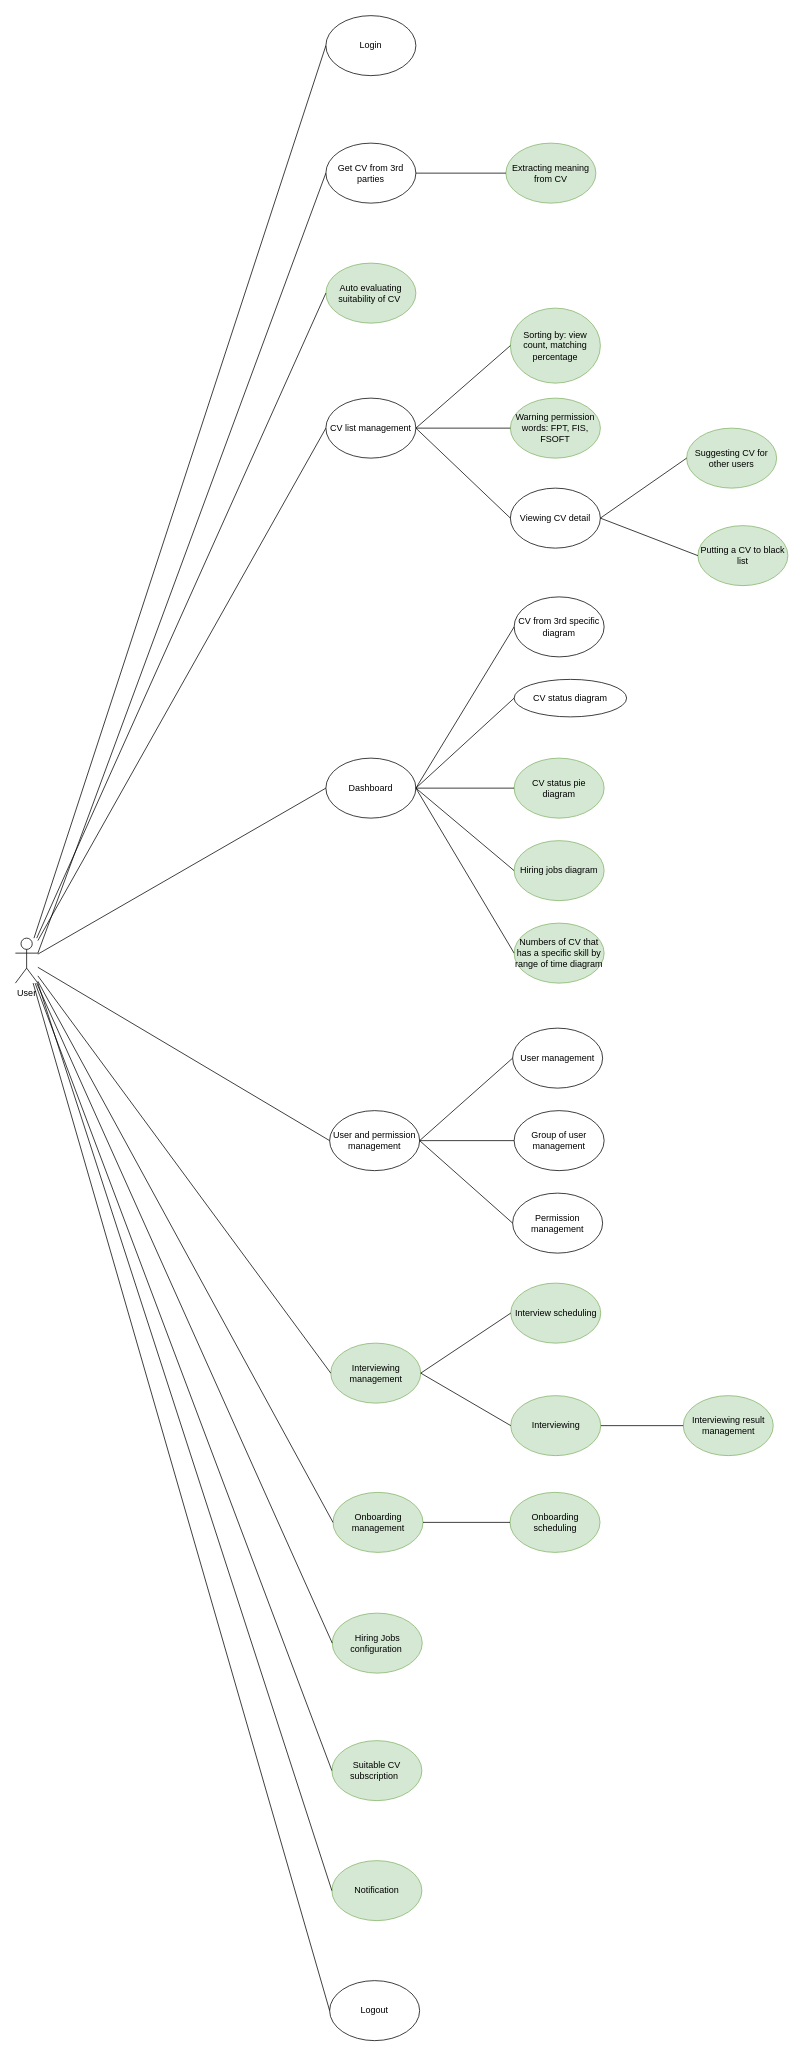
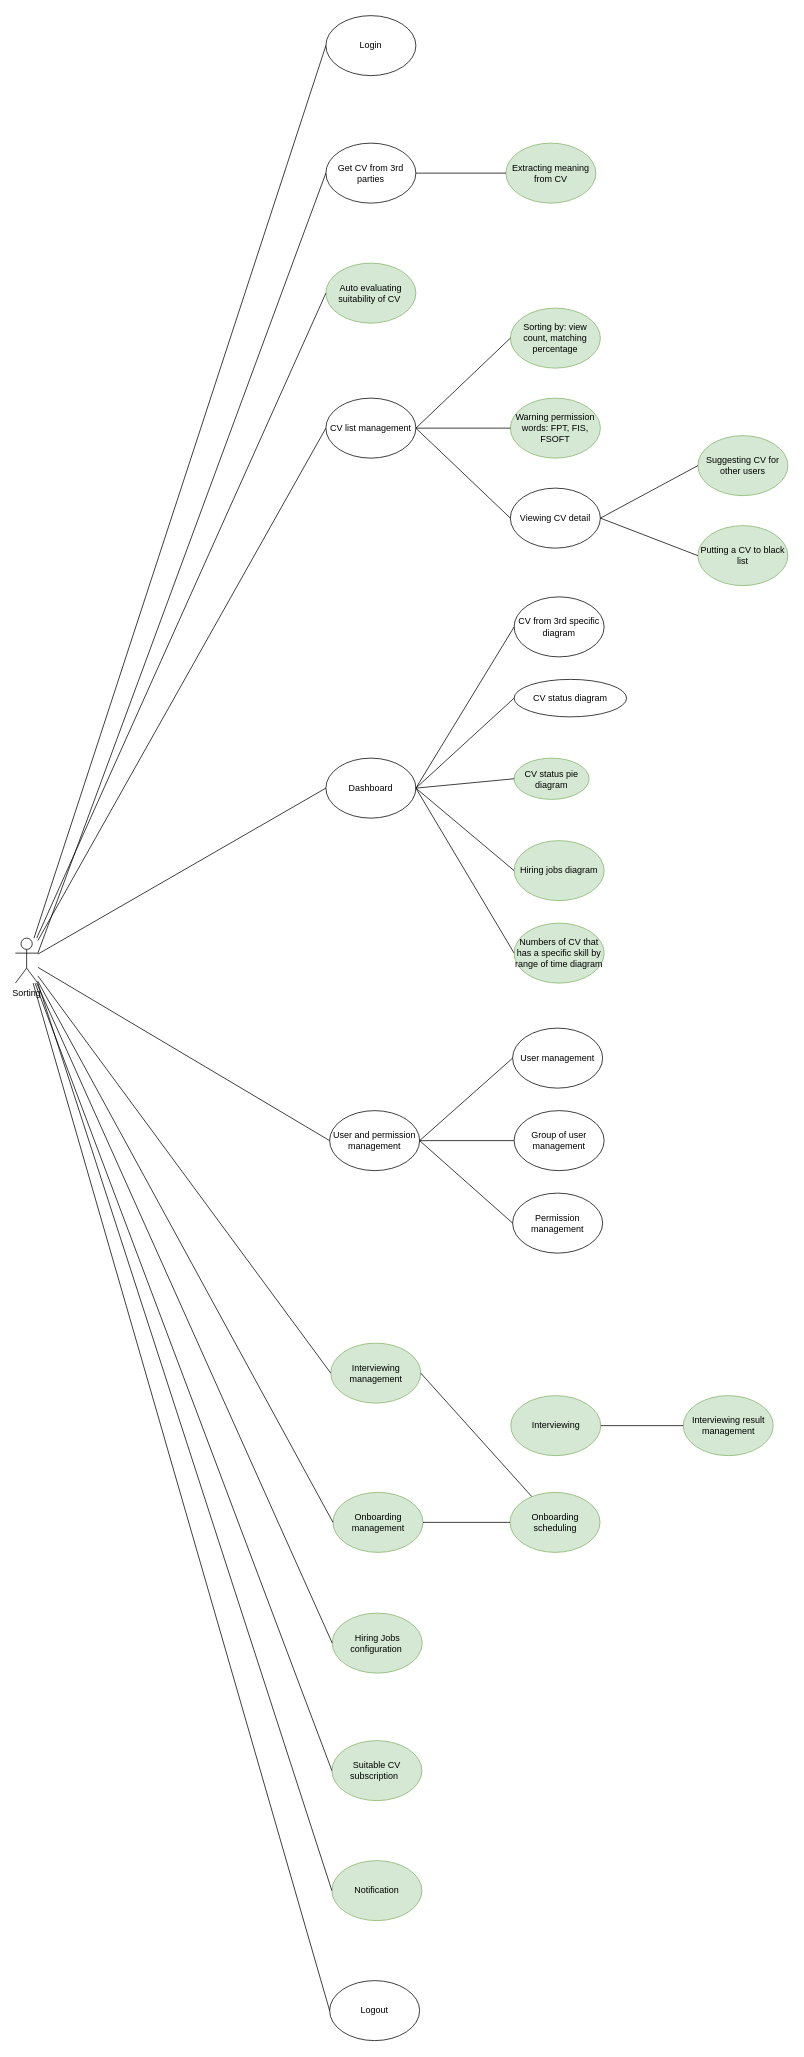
node "Sorting by: view count, matching percentage": size 90x75 -> 90x60
node "Suggesting CV for other users": moved (732, 458) -> (743, 465)
node "CV status pie diagram": size 90x60 -> 75x41
node "User": label "User" -> "Sorting"
node "Interview scheduling": removed
edge "Interview scheduling" -- "Interviewing management": removed
edge "Interviewing management" -- "Interviewing": now "Interviewing management" -- "Onboarding scheduling"
